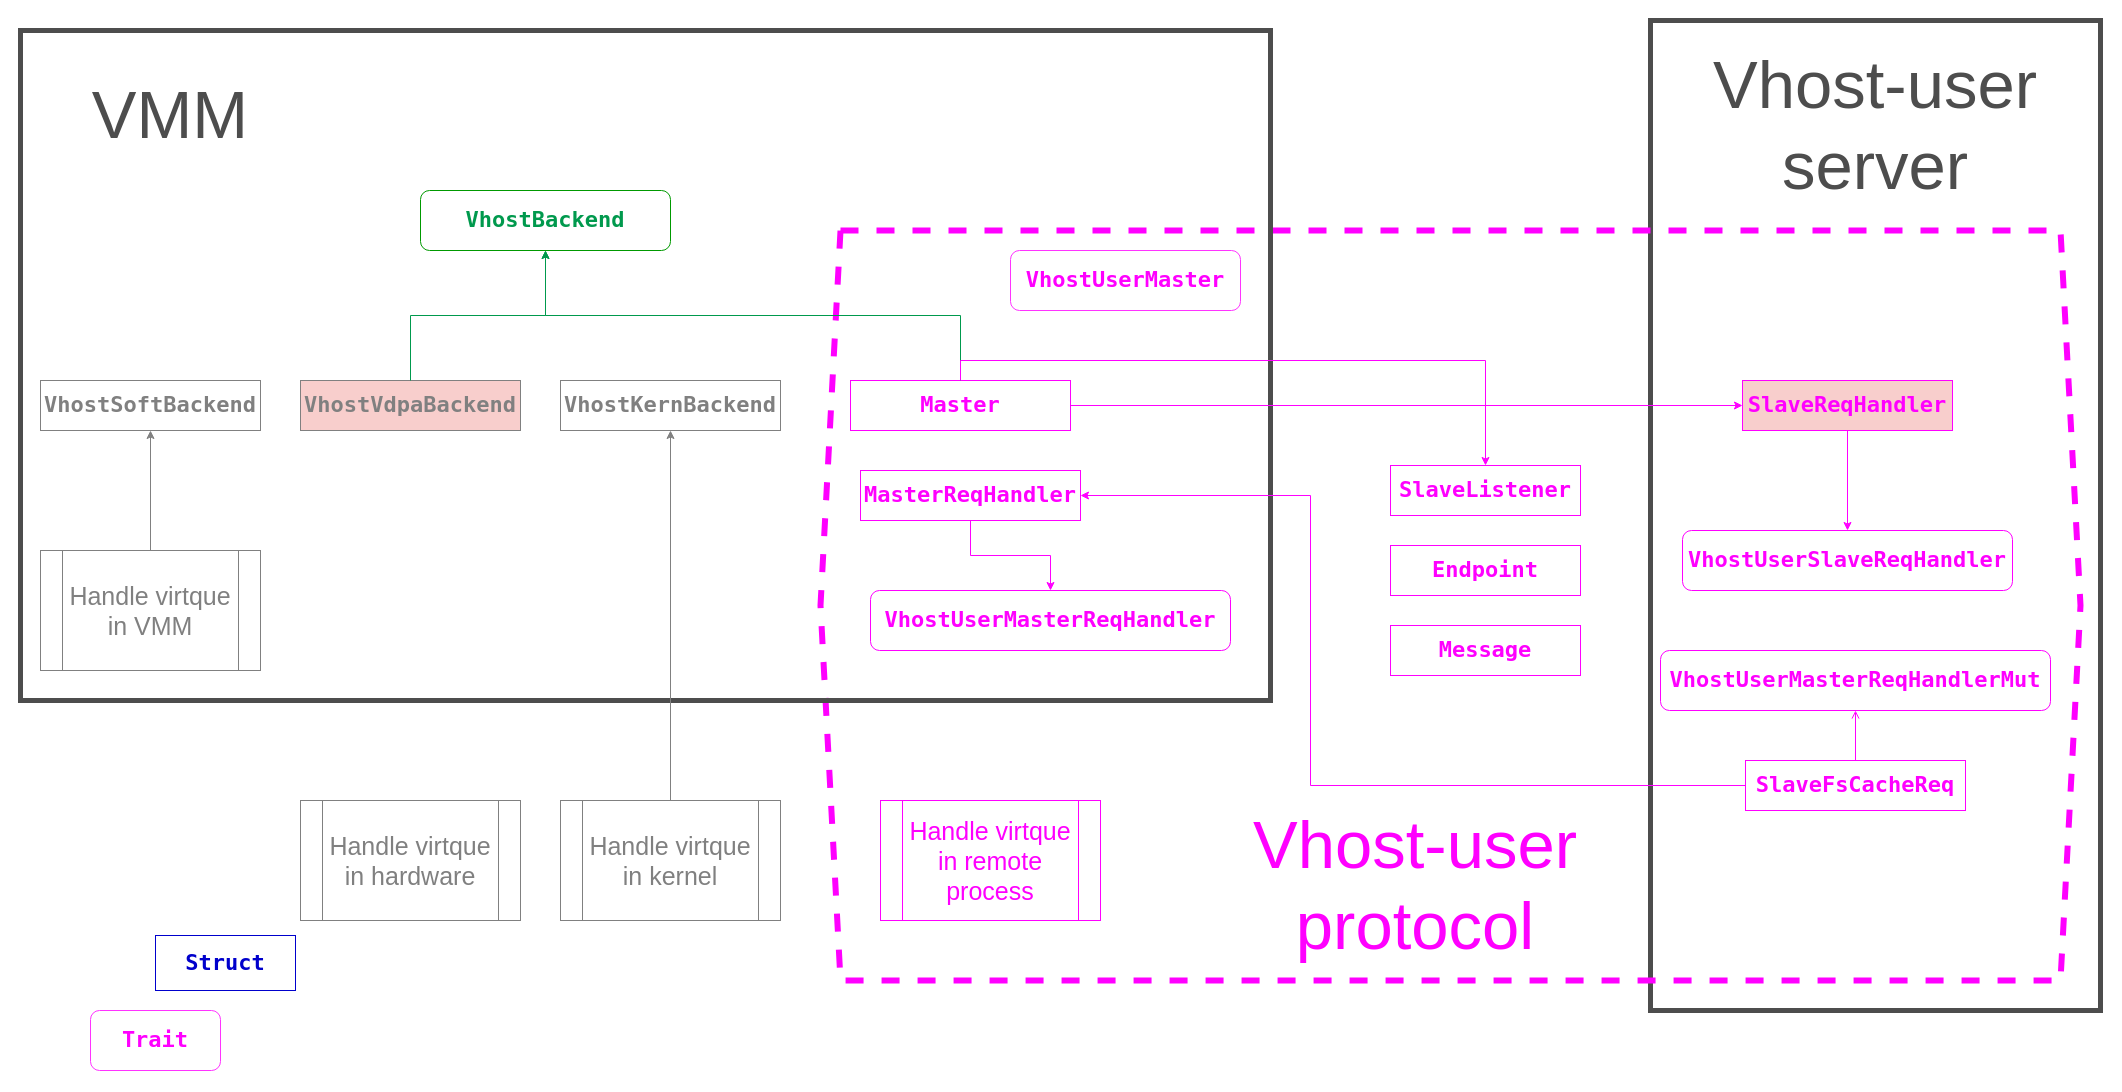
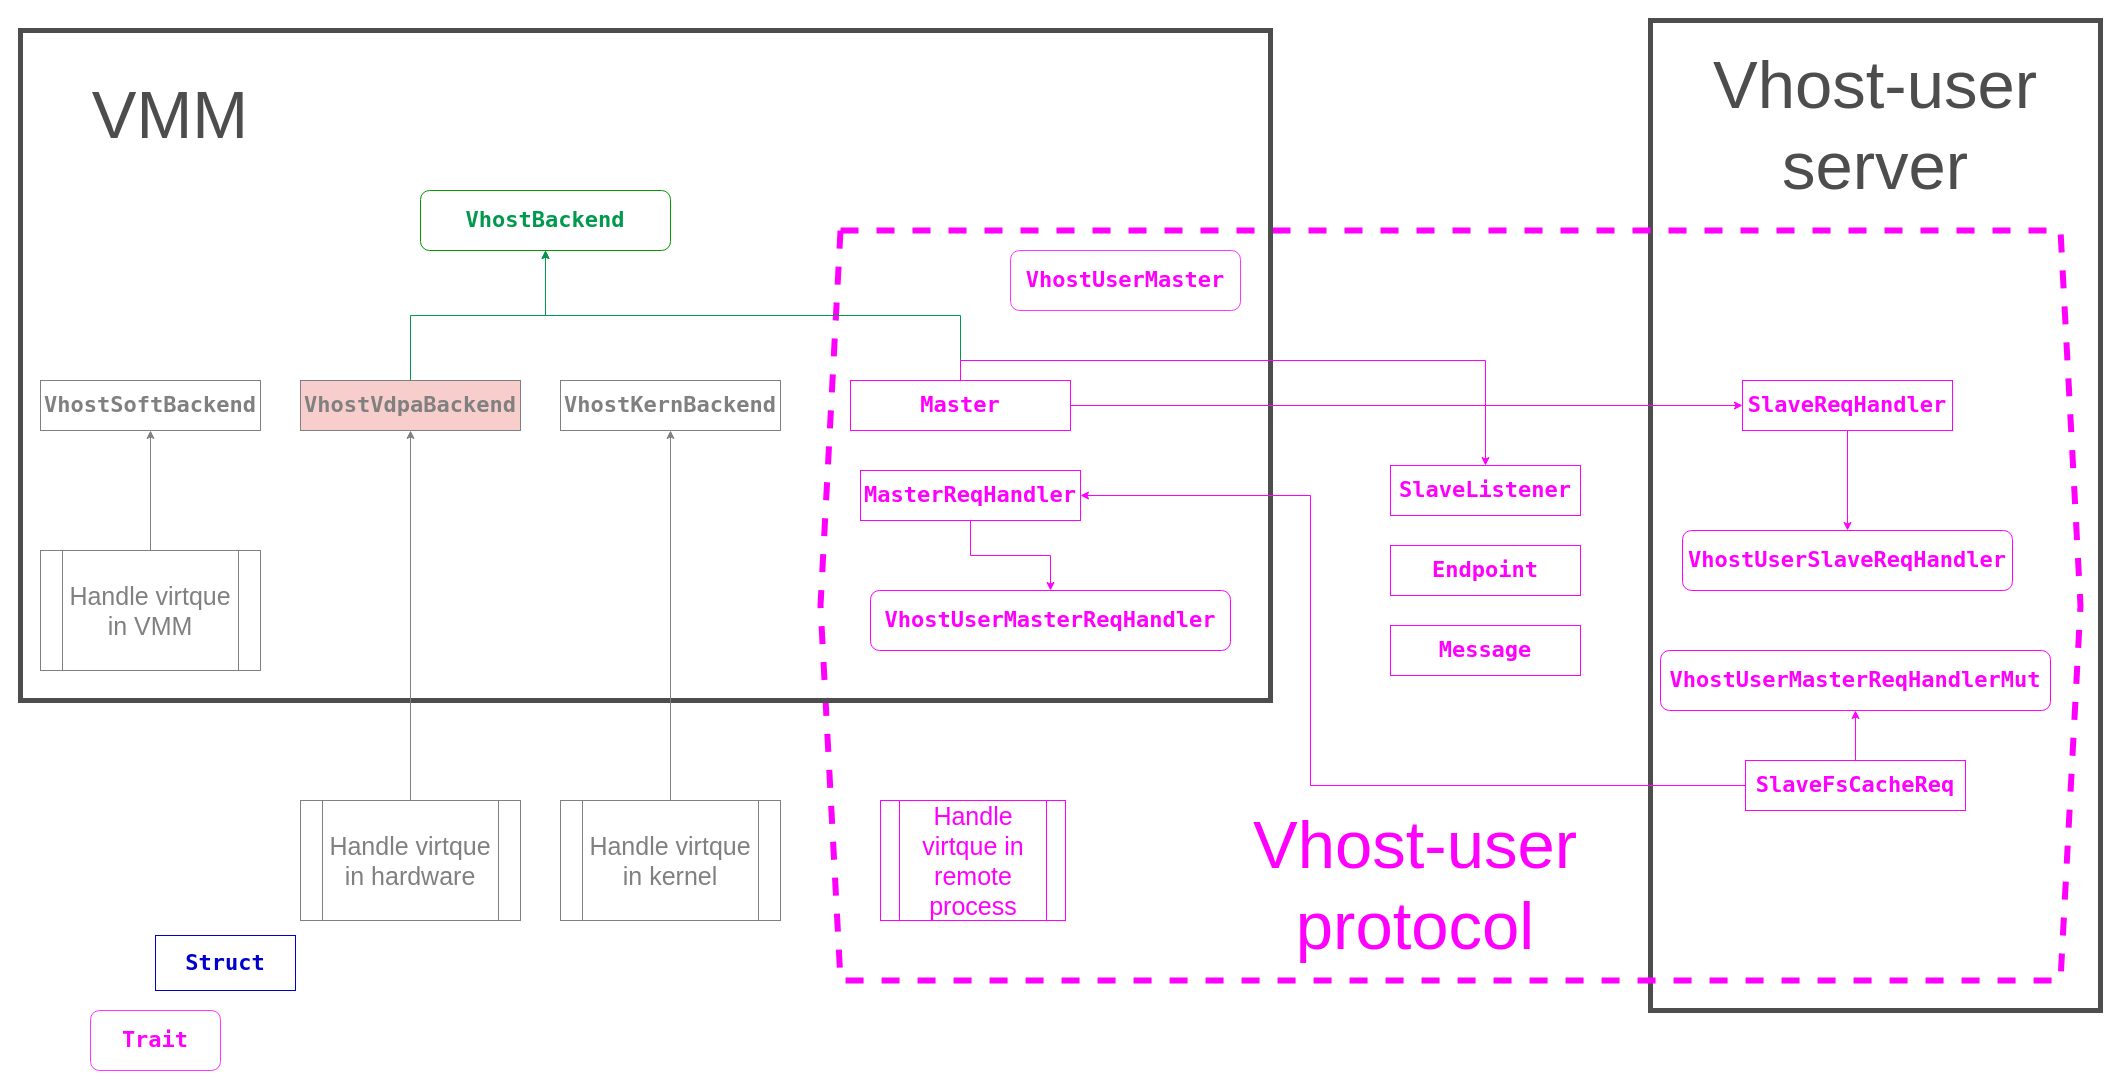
node "SlaveReqHandler": fillcolor #f8cecc -> #ffffff
edge "Handle virtque in hardware" -> "VhostVdpaBackend": added
edge "SlaveFsCacheReq" -> "VhostUserMasterReqHandlerMut": arrowhead open -> classic
node "Handle virtque in remote process": size 220x120 -> 185x120
